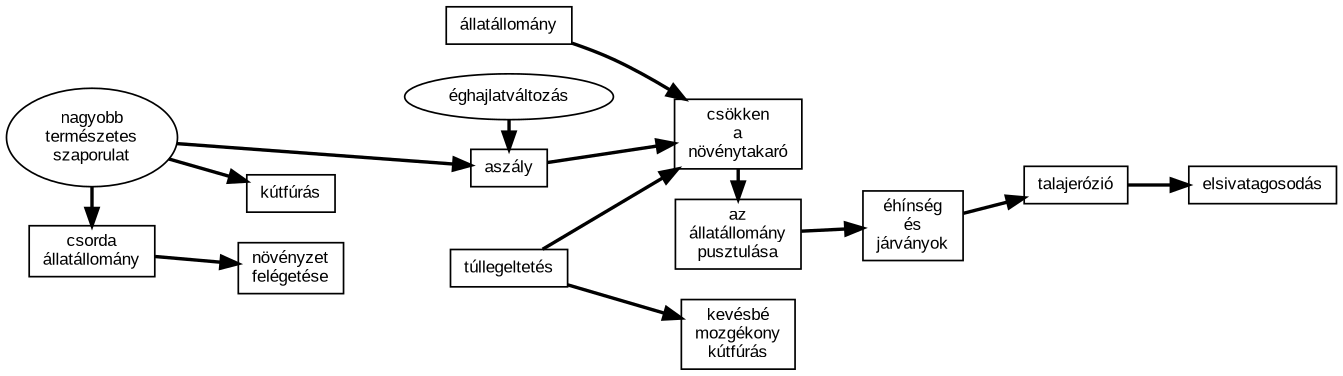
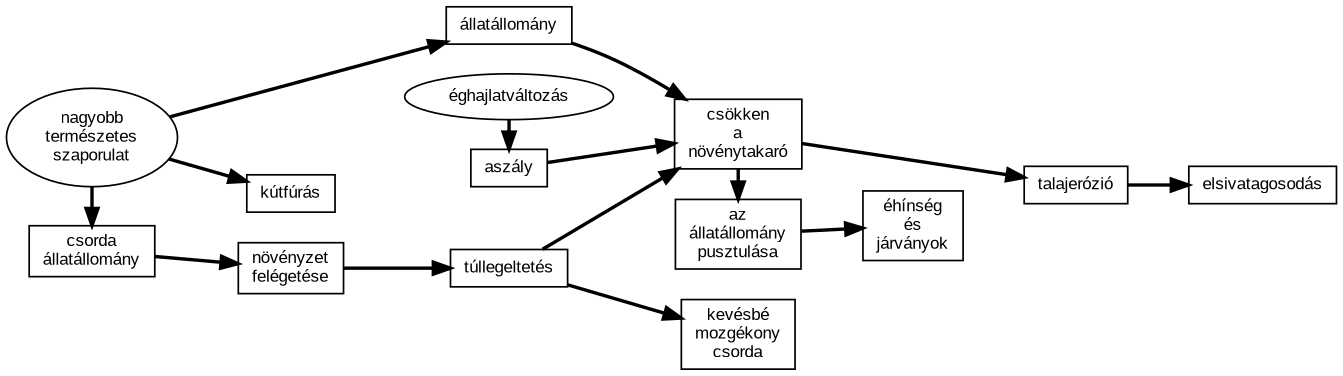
edge "nagyobb természetes szaporulat" -> "aszály": now "nagyobb természetes szaporulat" -> "állatállomány"
edge "éhínség és járványok" -> "talajerózió": now "csökken a növénytakaró" -> "talajerózió"
edge "növényzet felégetése" -> "túllegeltetés": added
node "kevésbé mozgékony kútfúrás": label "kevésbé mozgékony kútfúrás" -> "kevésbé mozgékony csorda"
